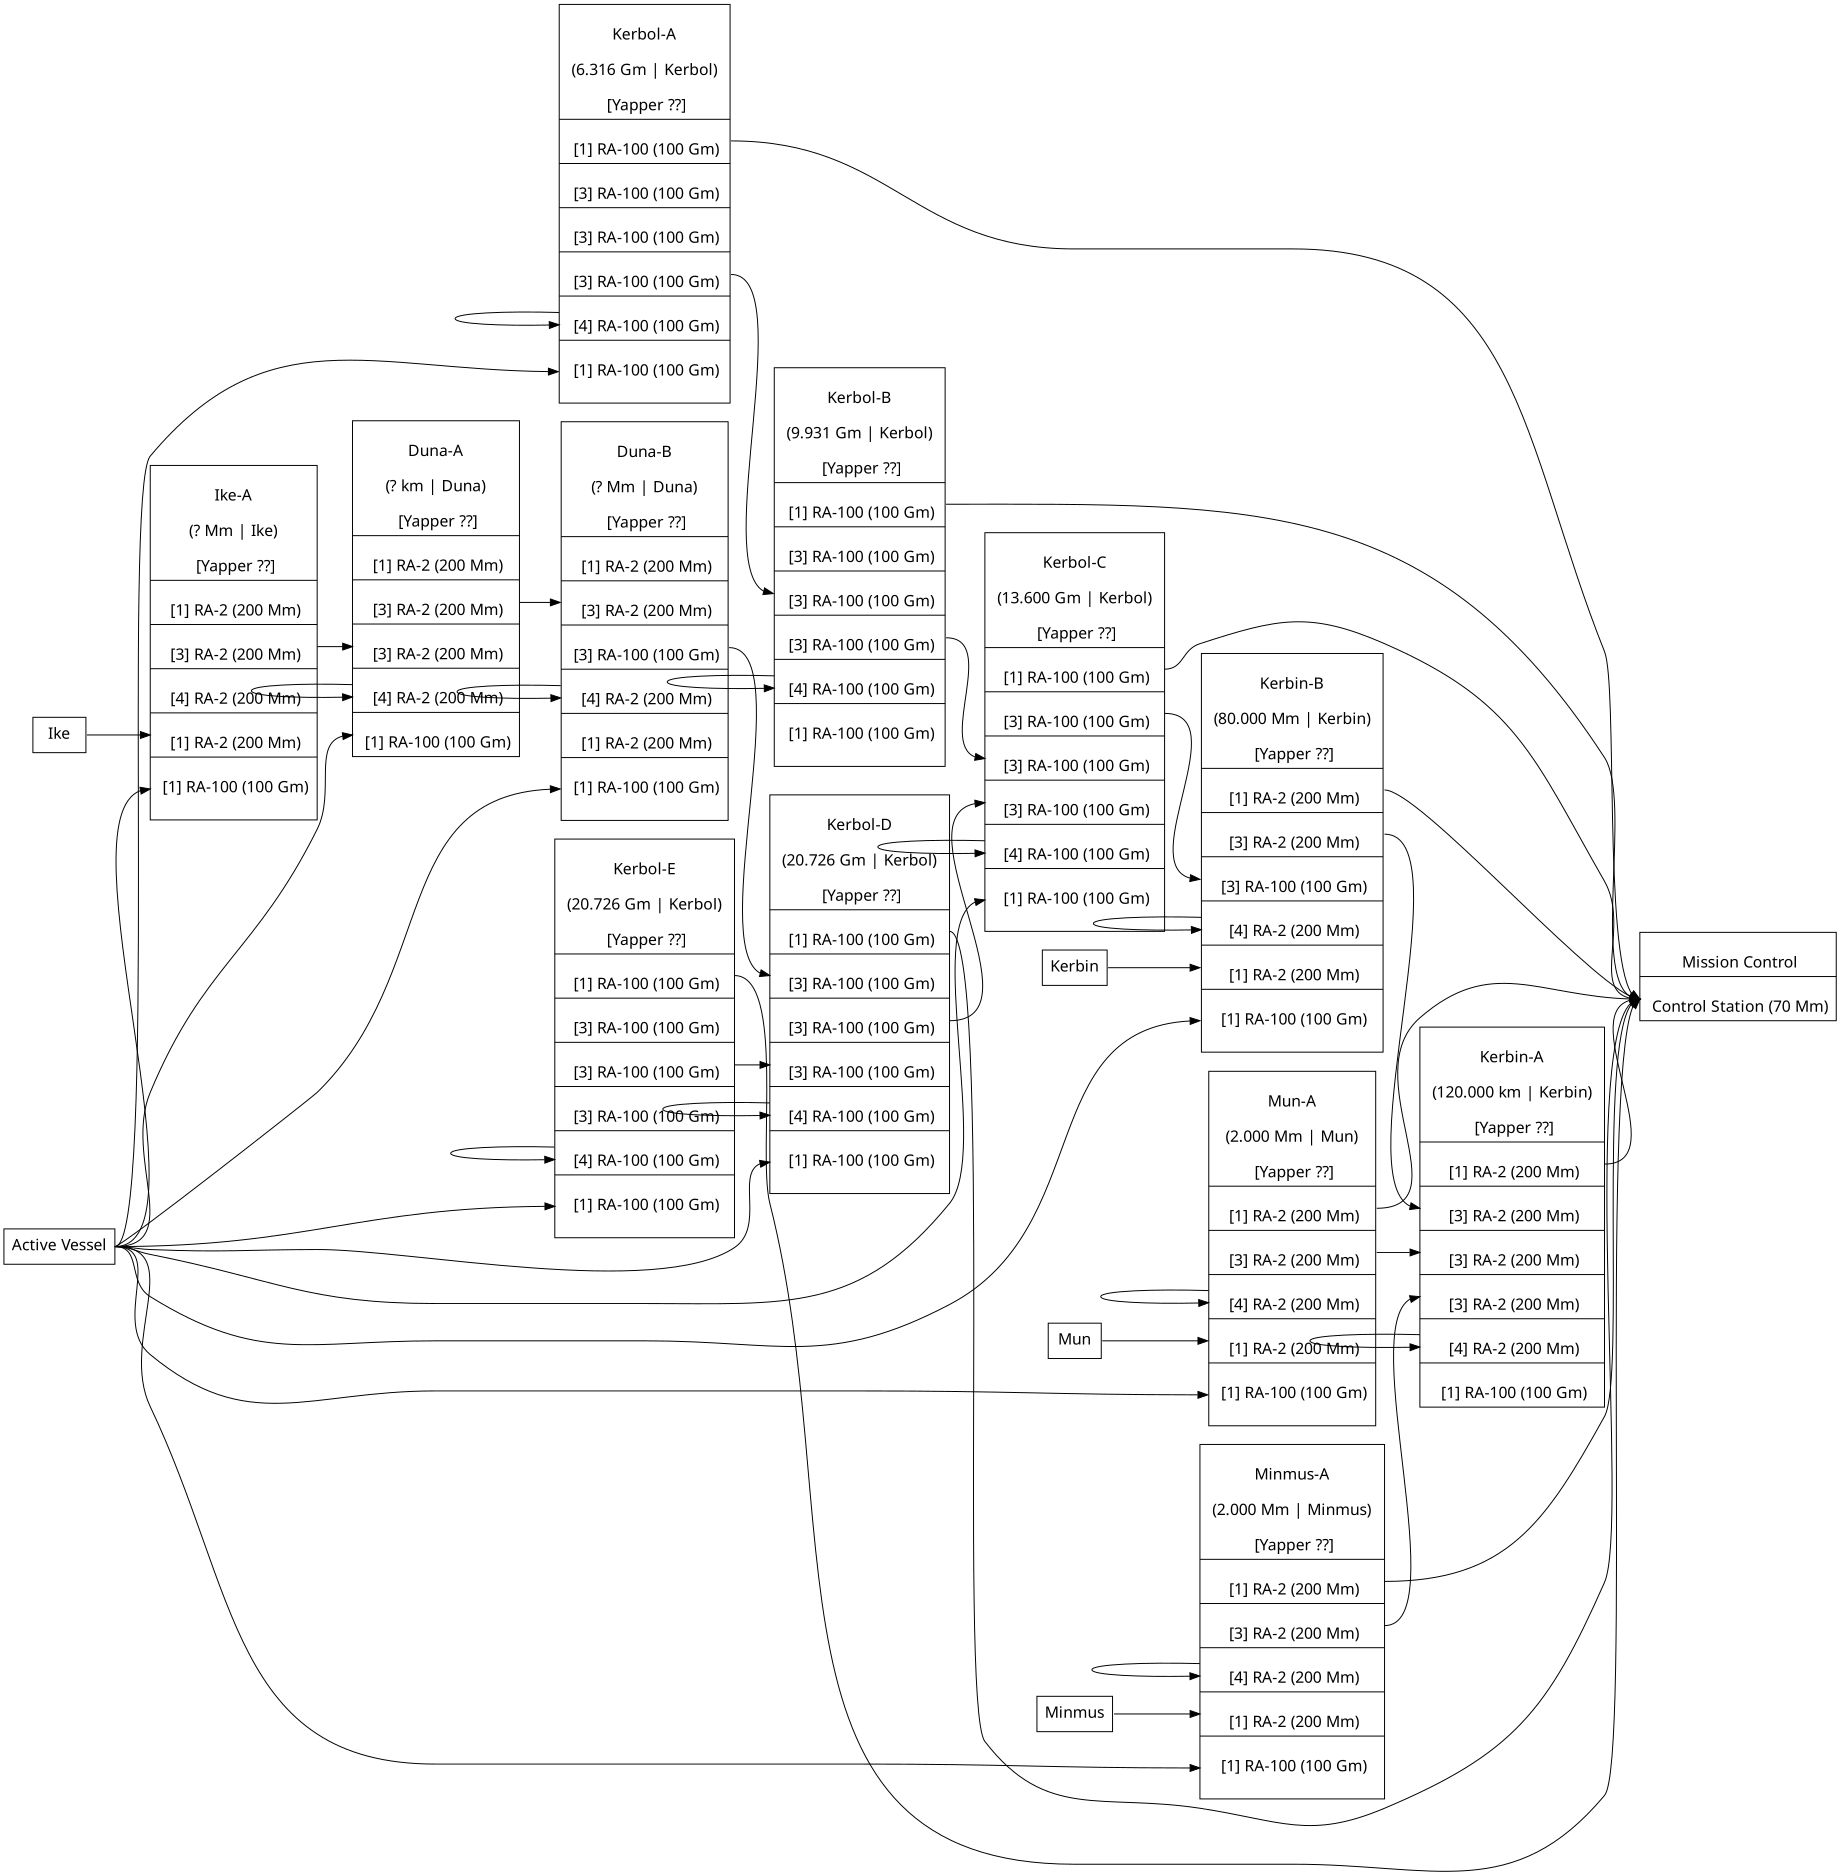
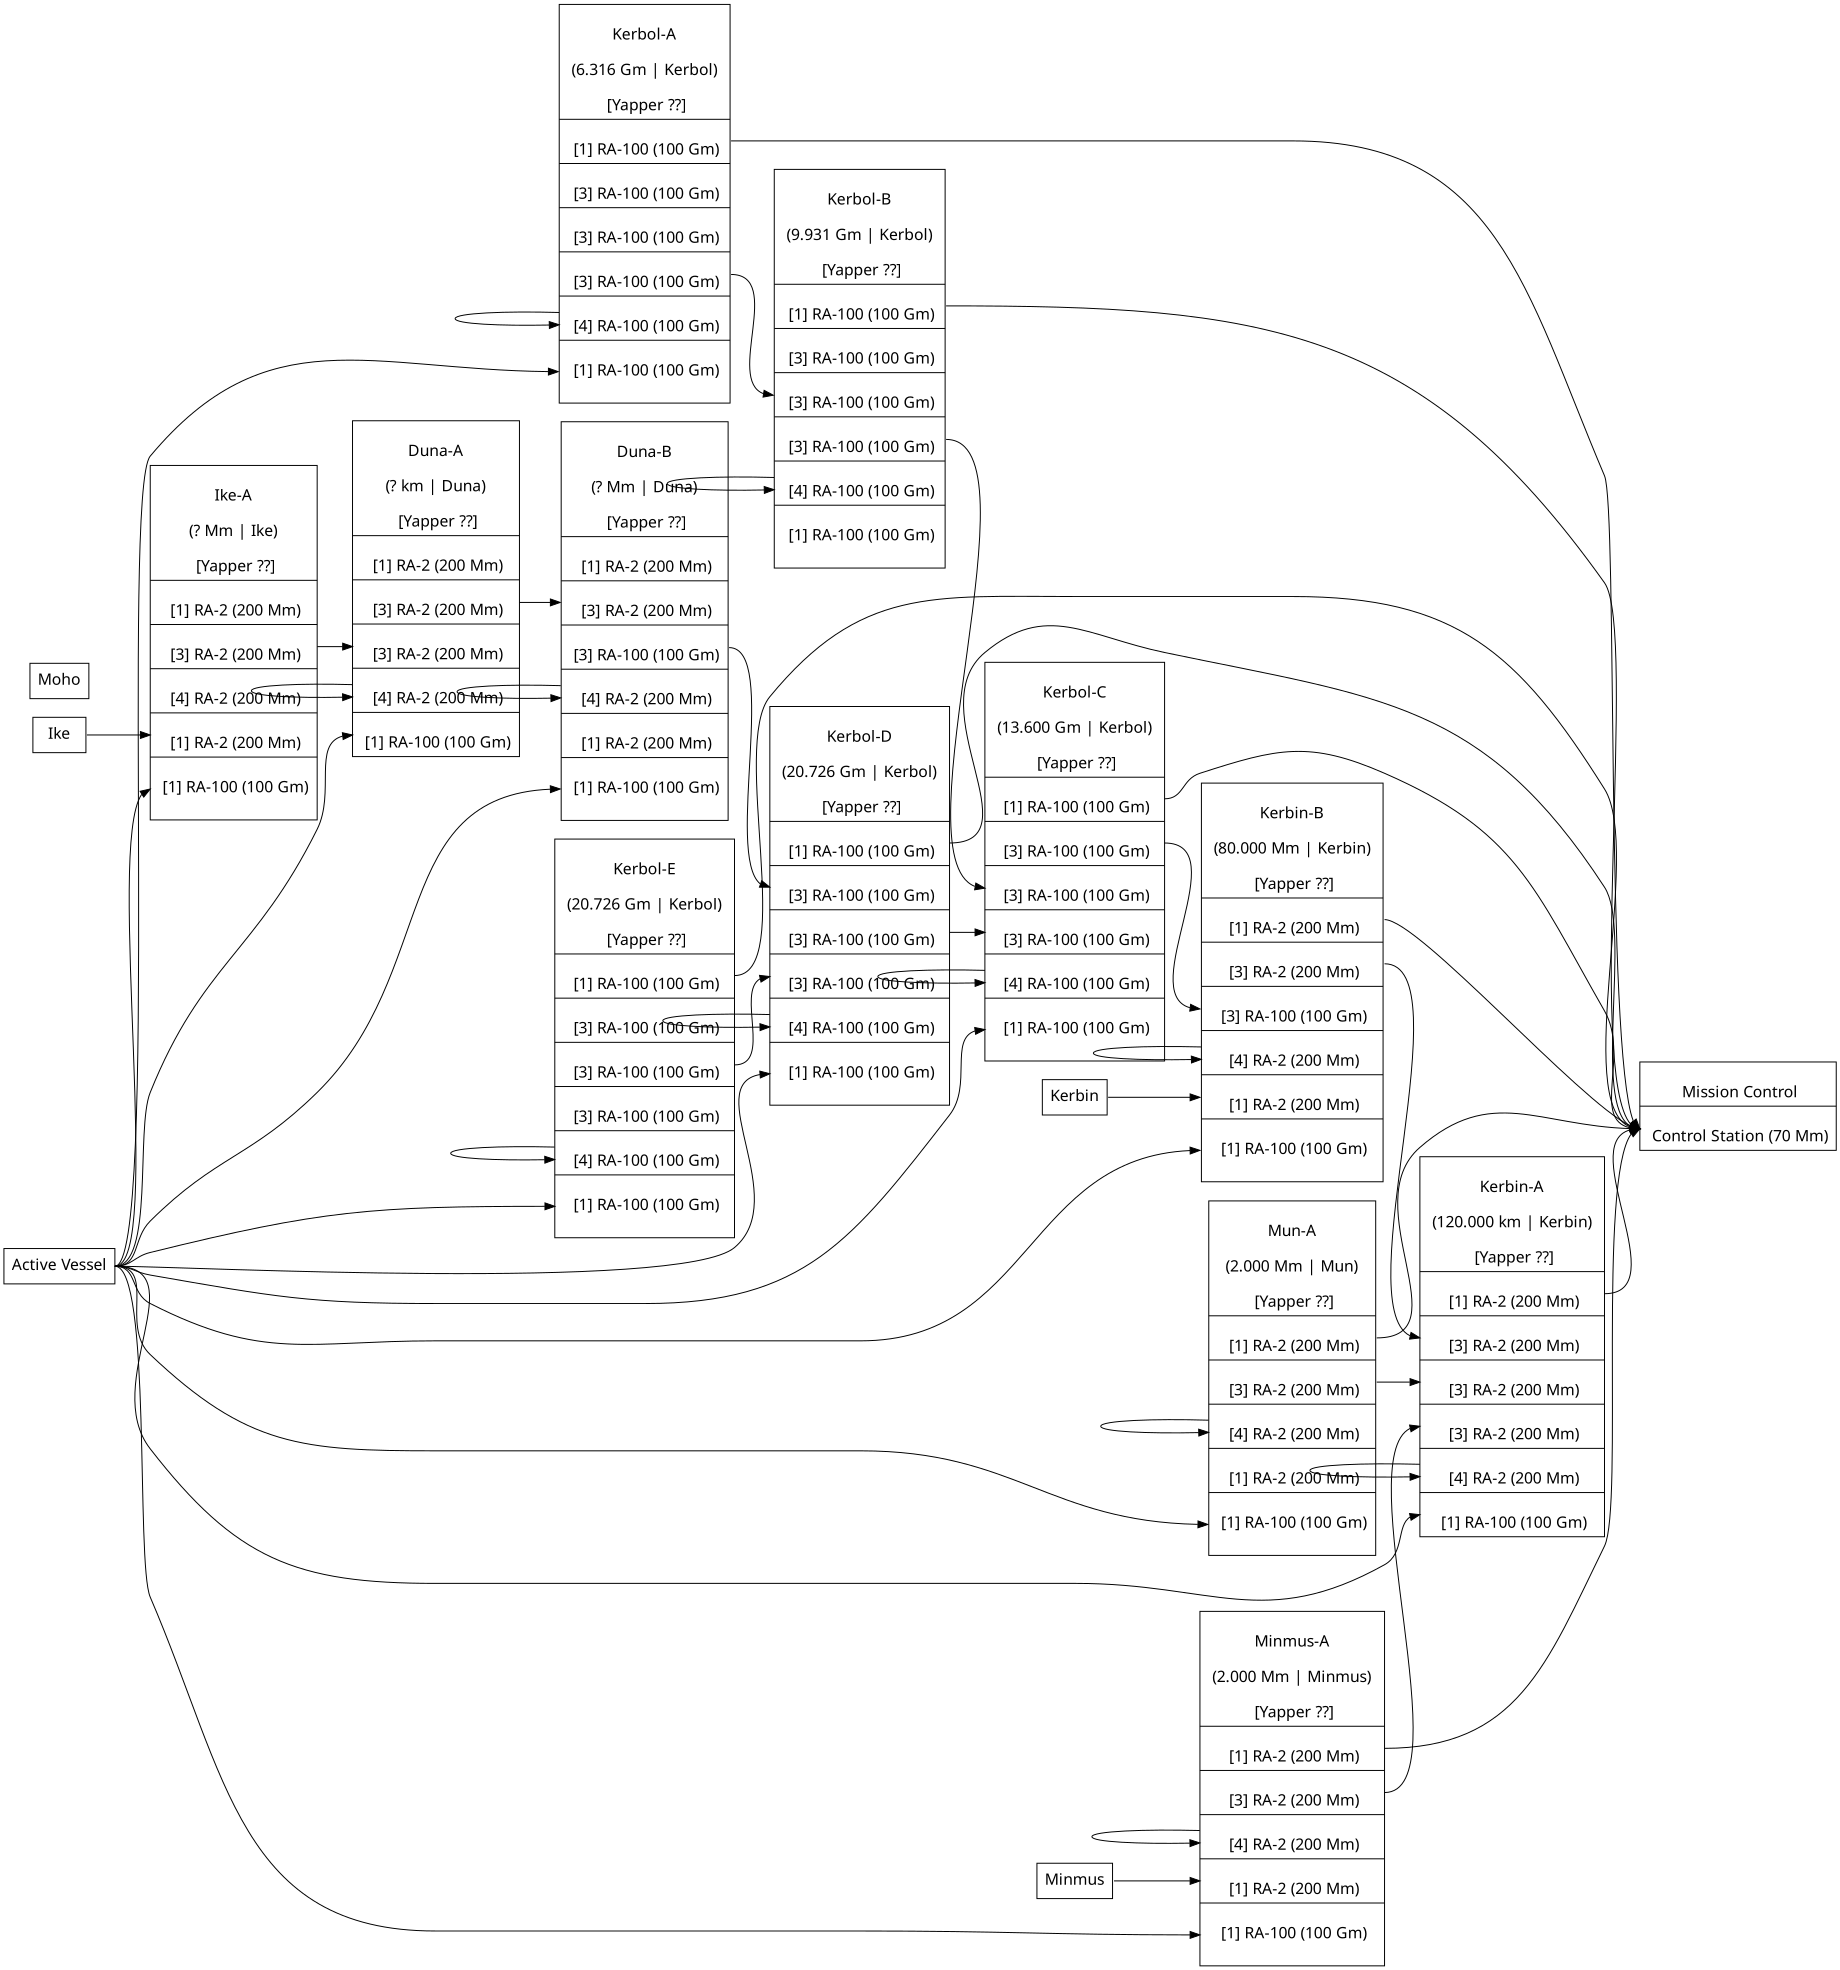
node "Moho": added
node "Mun": removed
edge "Active Vessel" -> "Kerbin-A": added
